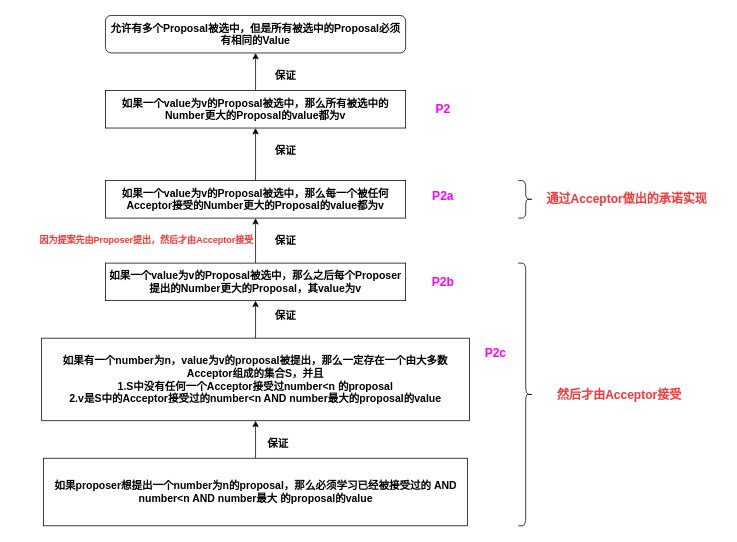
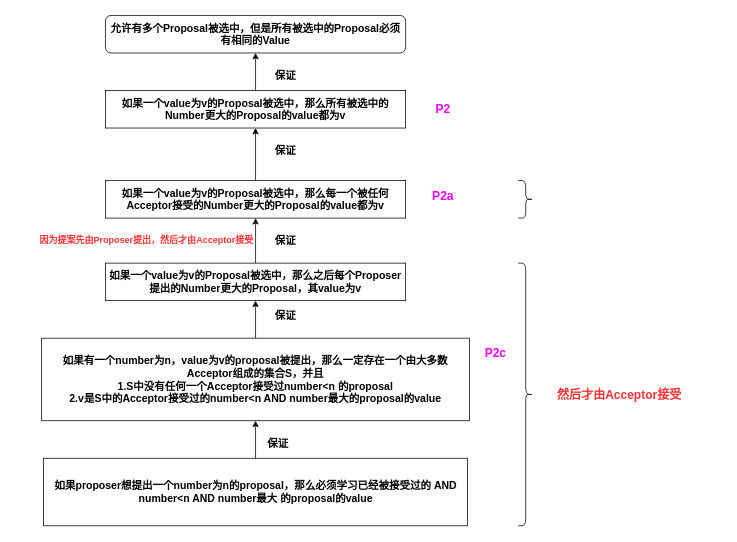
node "通过Acceptor做出的承诺实现": removed
node "P2b": removed
